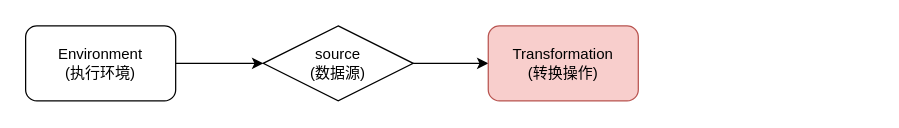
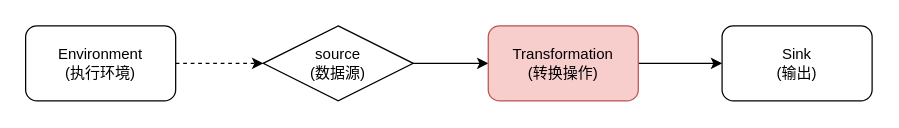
edge "Environment (执行环境)" -> "source (数据源)": style solid -> dashed
edge "Transformation (转换操作)" -> "Sink (输出)": added
node "Sink (输出)": added
